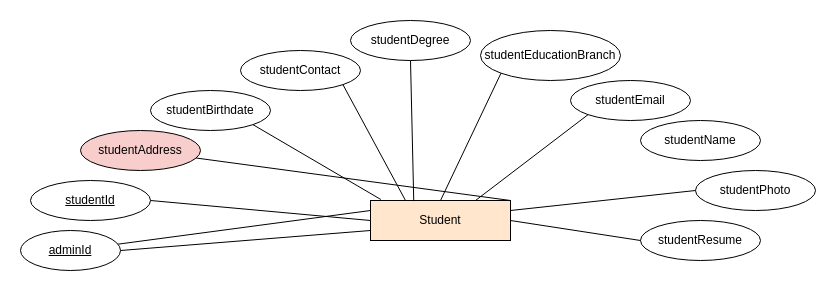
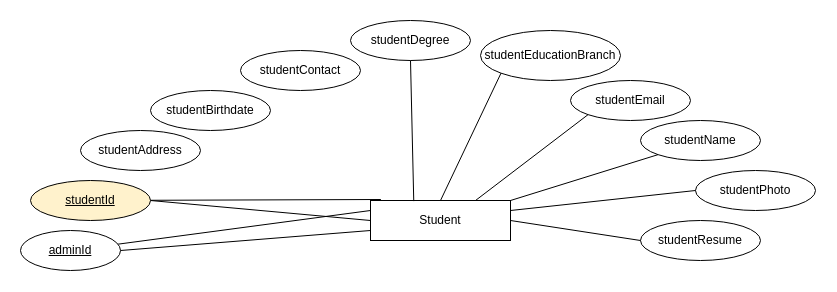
edge "studentContact" -- "Student": removed
node "studentAddress": fillcolor #f8cecc -> #ffffff
edge "studentBirthdate" -- "Student": now "studentId" -- "Student"
edge "studentAddress" -- "Student": now "studentName" -- "Student"
node "studentId": fillcolor #ffffff -> #fff2cc
node "Student": fillcolor #ffe6cc -> #ffffff
